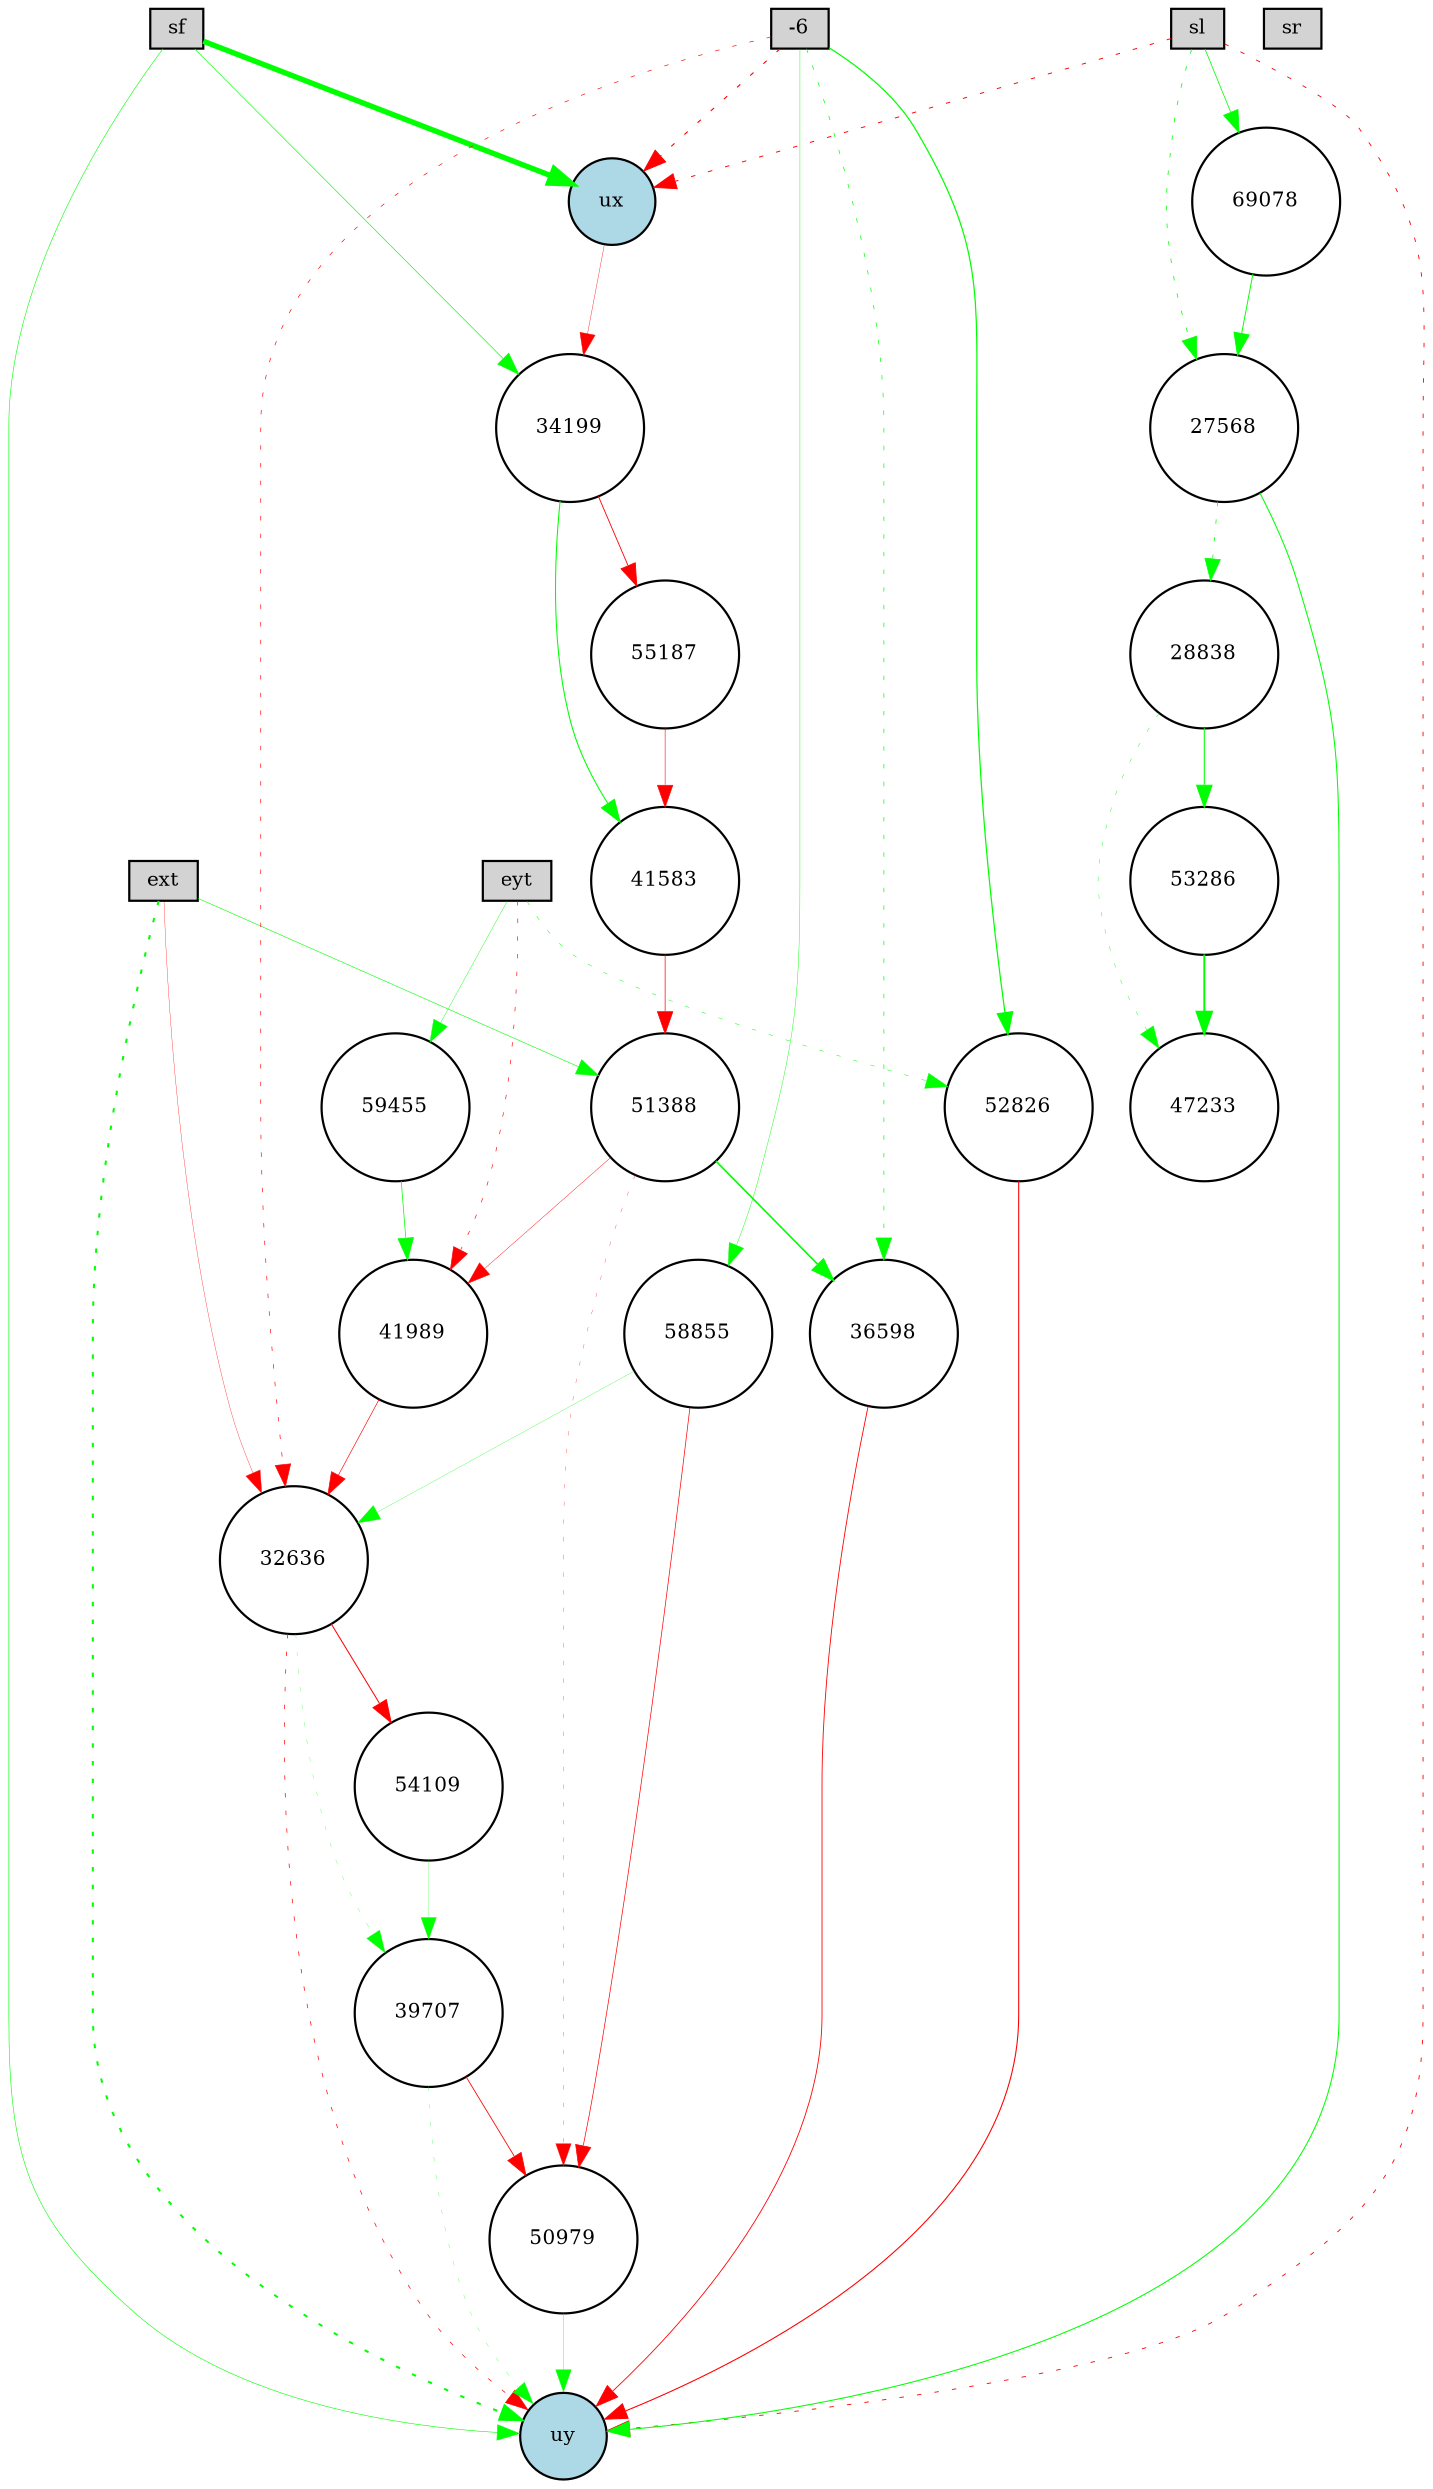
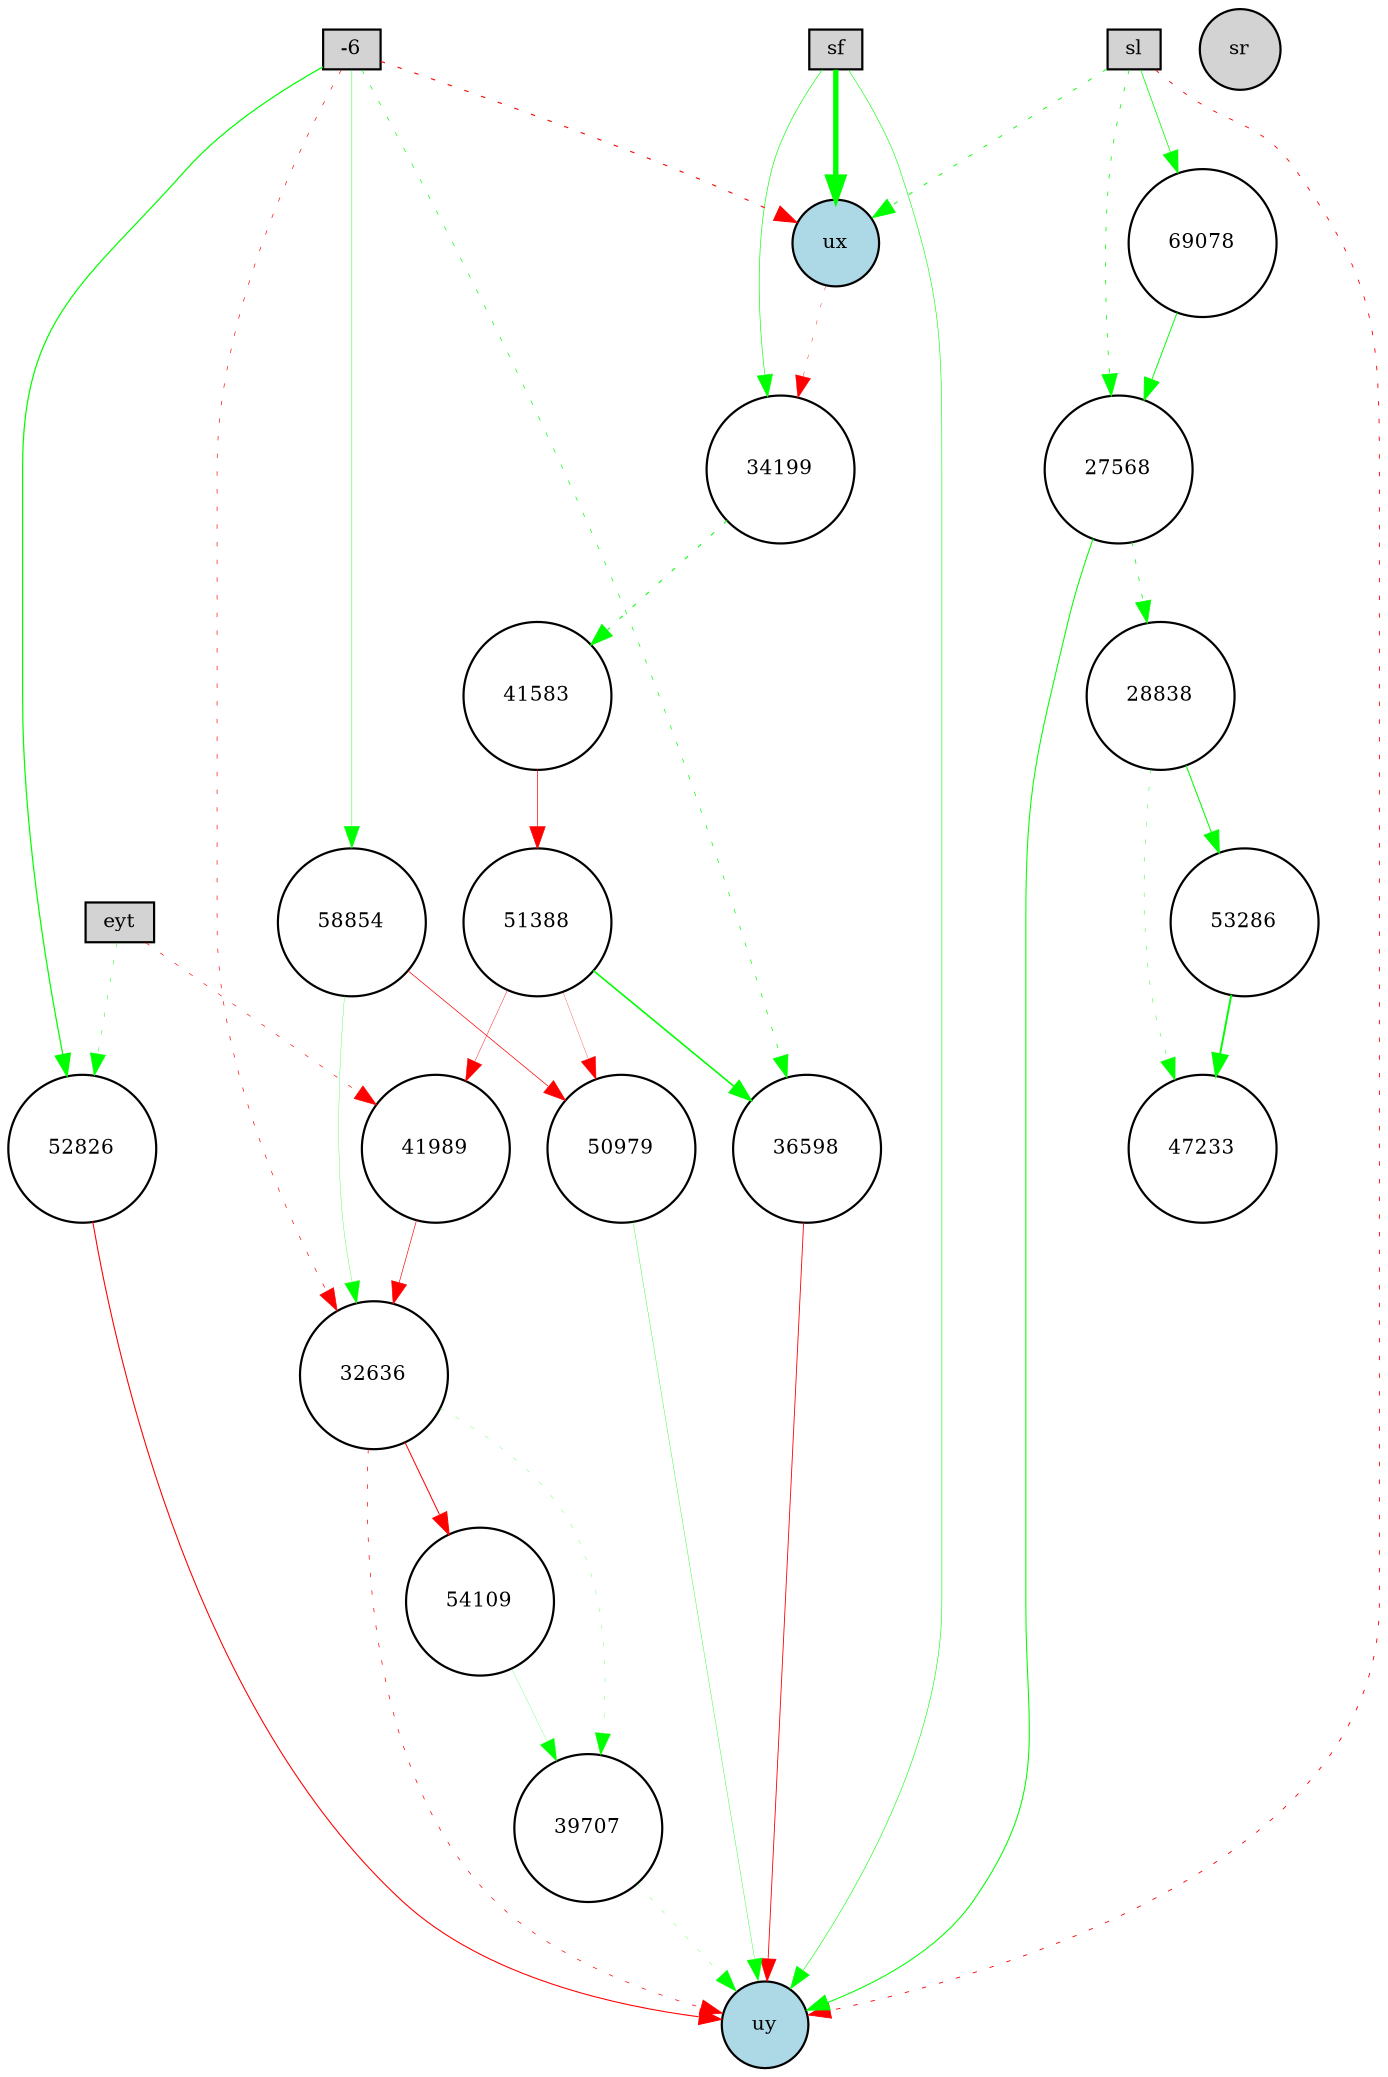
node "sr": shape box -> circle
edge "sl" -> "ux": color red -> green
edge "ux" -> "34199": style solid -> dotted
node "55187": removed
edge "34199" -> "41583": style solid -> dotted
node "ext": removed
node "59455": removed
node "58855": label "58855" -> "58854"
edge "51388" -> "50979": style dotted -> solid
edge "39707" -> "50979": removed
